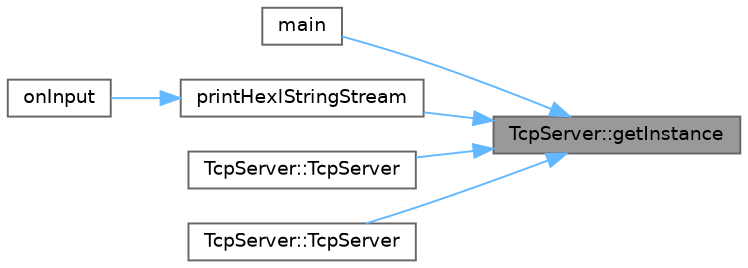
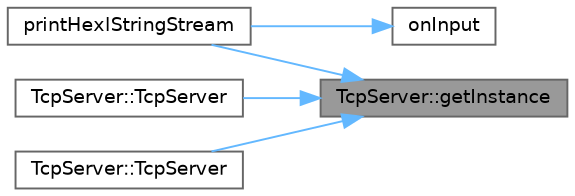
node "main": removed
edge "onInput" -> "printHexlStringStream": reversed
